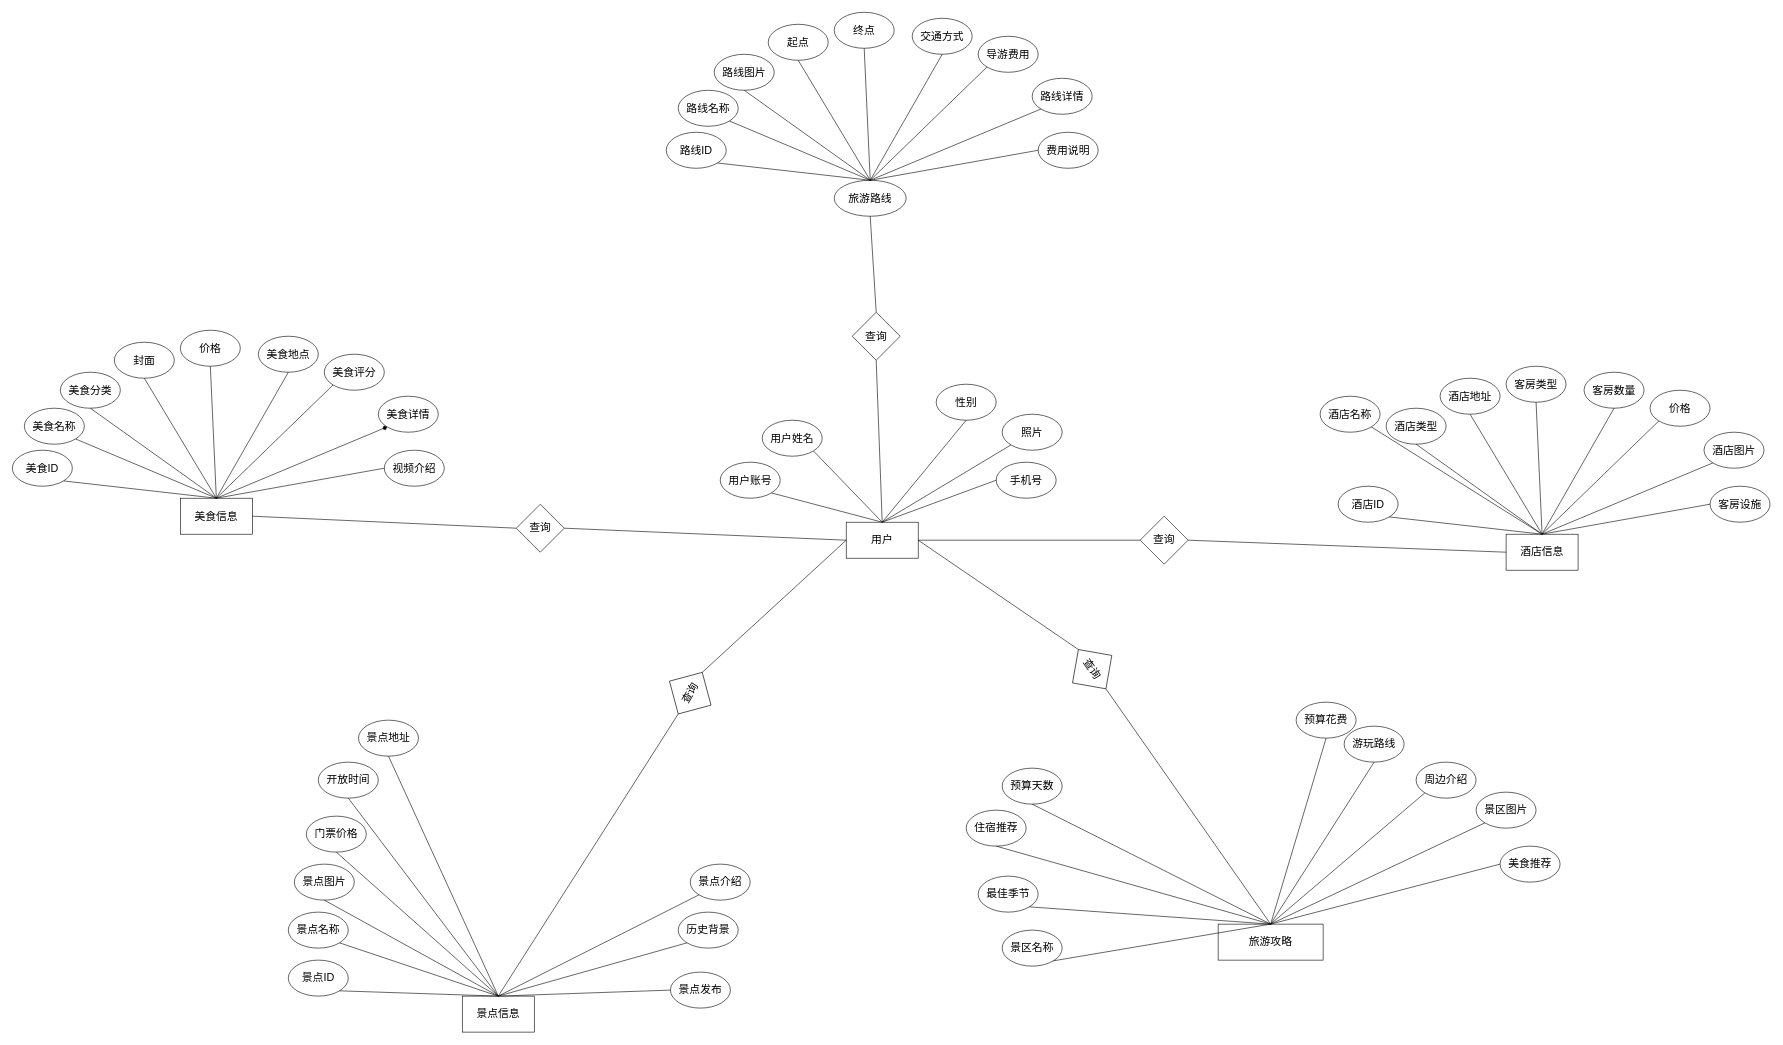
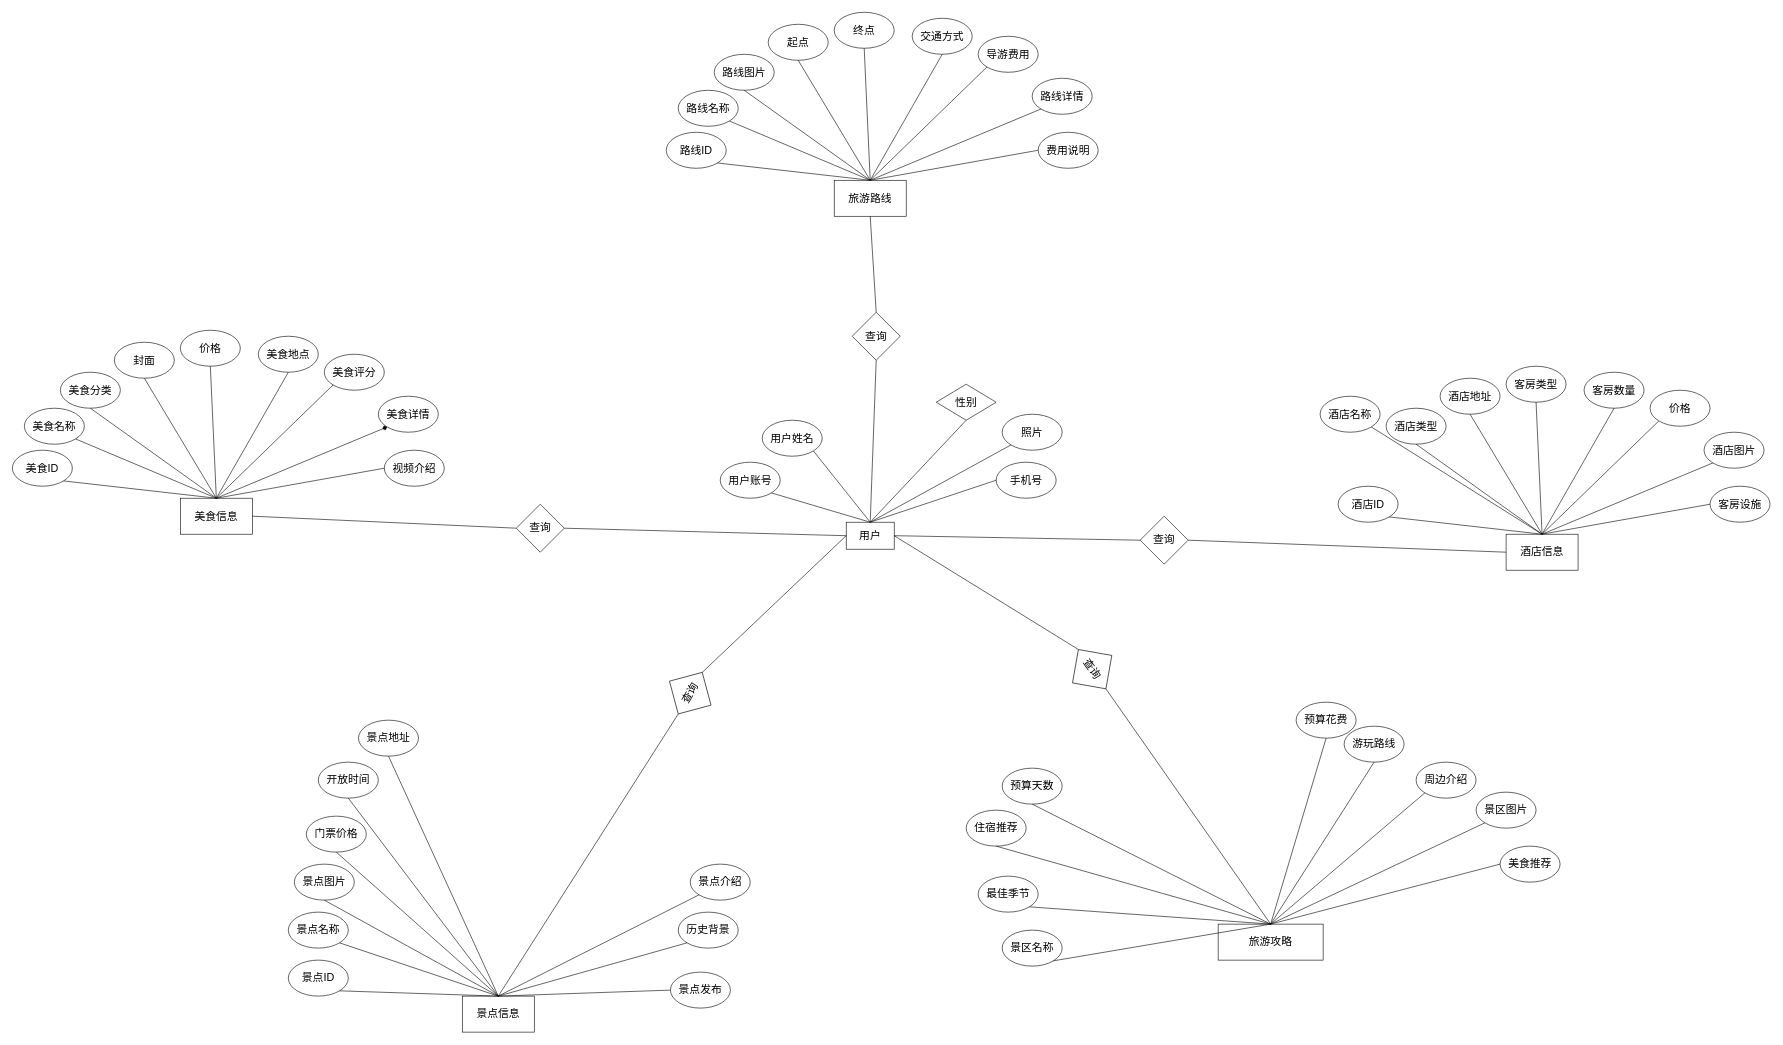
node "旅游路线": shape ellipse -> rectangle
node "性别": shape ellipse -> diamond
node "用户": size 72x36 -> 48x27
